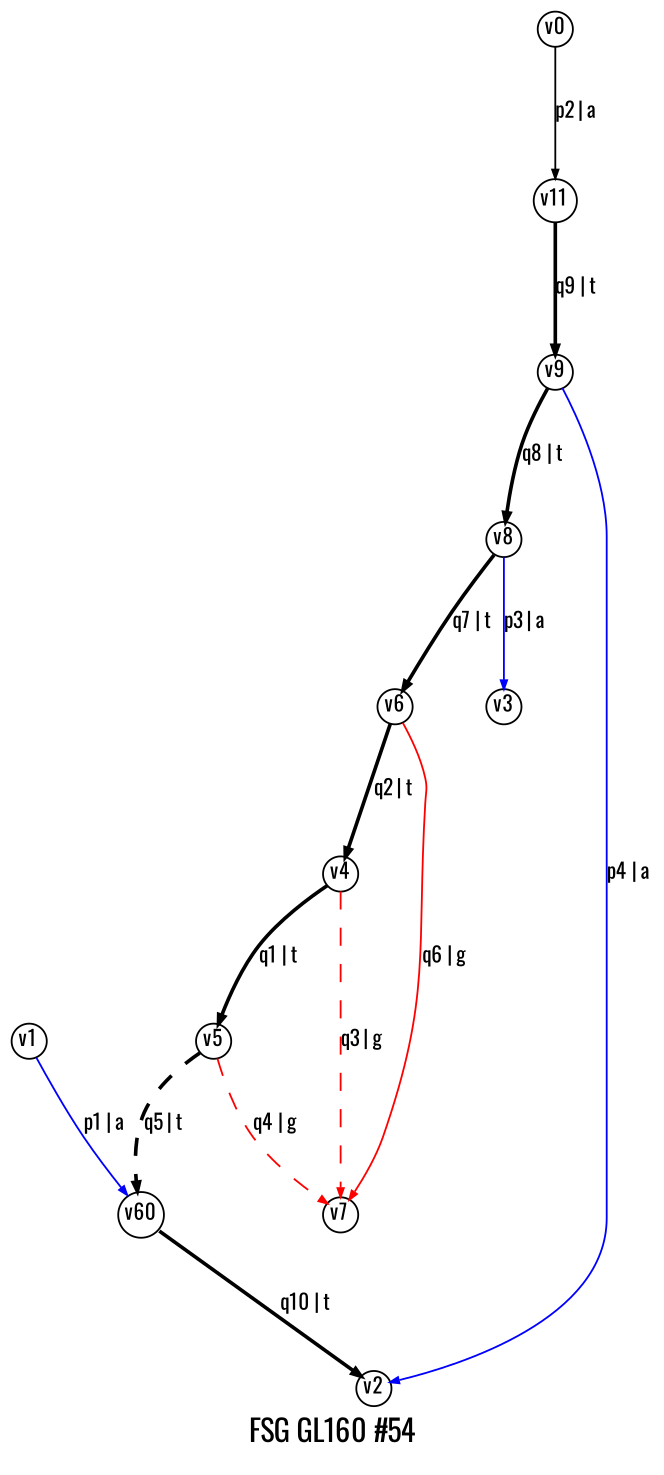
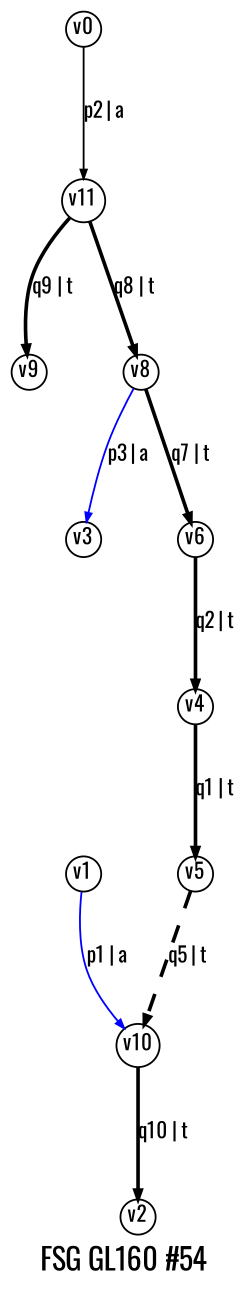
edge "v9" -> "v8": now "v11" -> "v8"
edge "v9" -> "v2": removed, label "p4 | a"
node "v60": label "v60" -> "v10"
node "v7": removed
